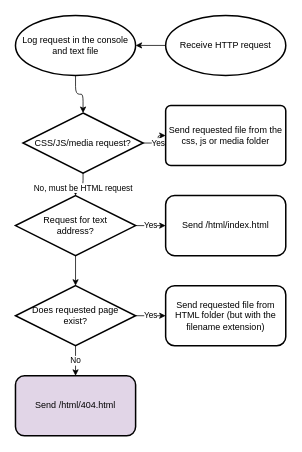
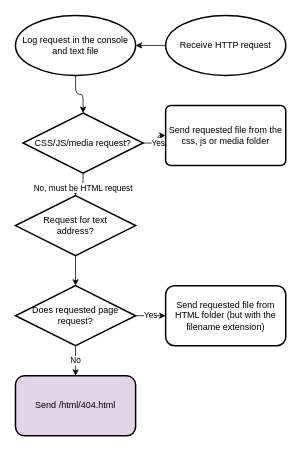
edge "Request for text address?" -> "Send /html/index.html": removed, label "Yes"
node "Send /html/index.html": removed
node "Does requested page exist?": label "Does requested page exist?" -> "Does requested page request?"
